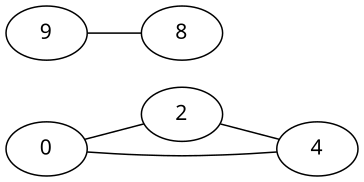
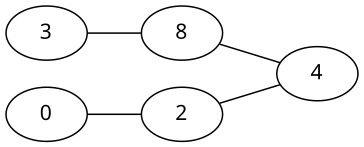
node "9": label "9" -> "3"
edge "0" -- "4": now "8" -- "4"
